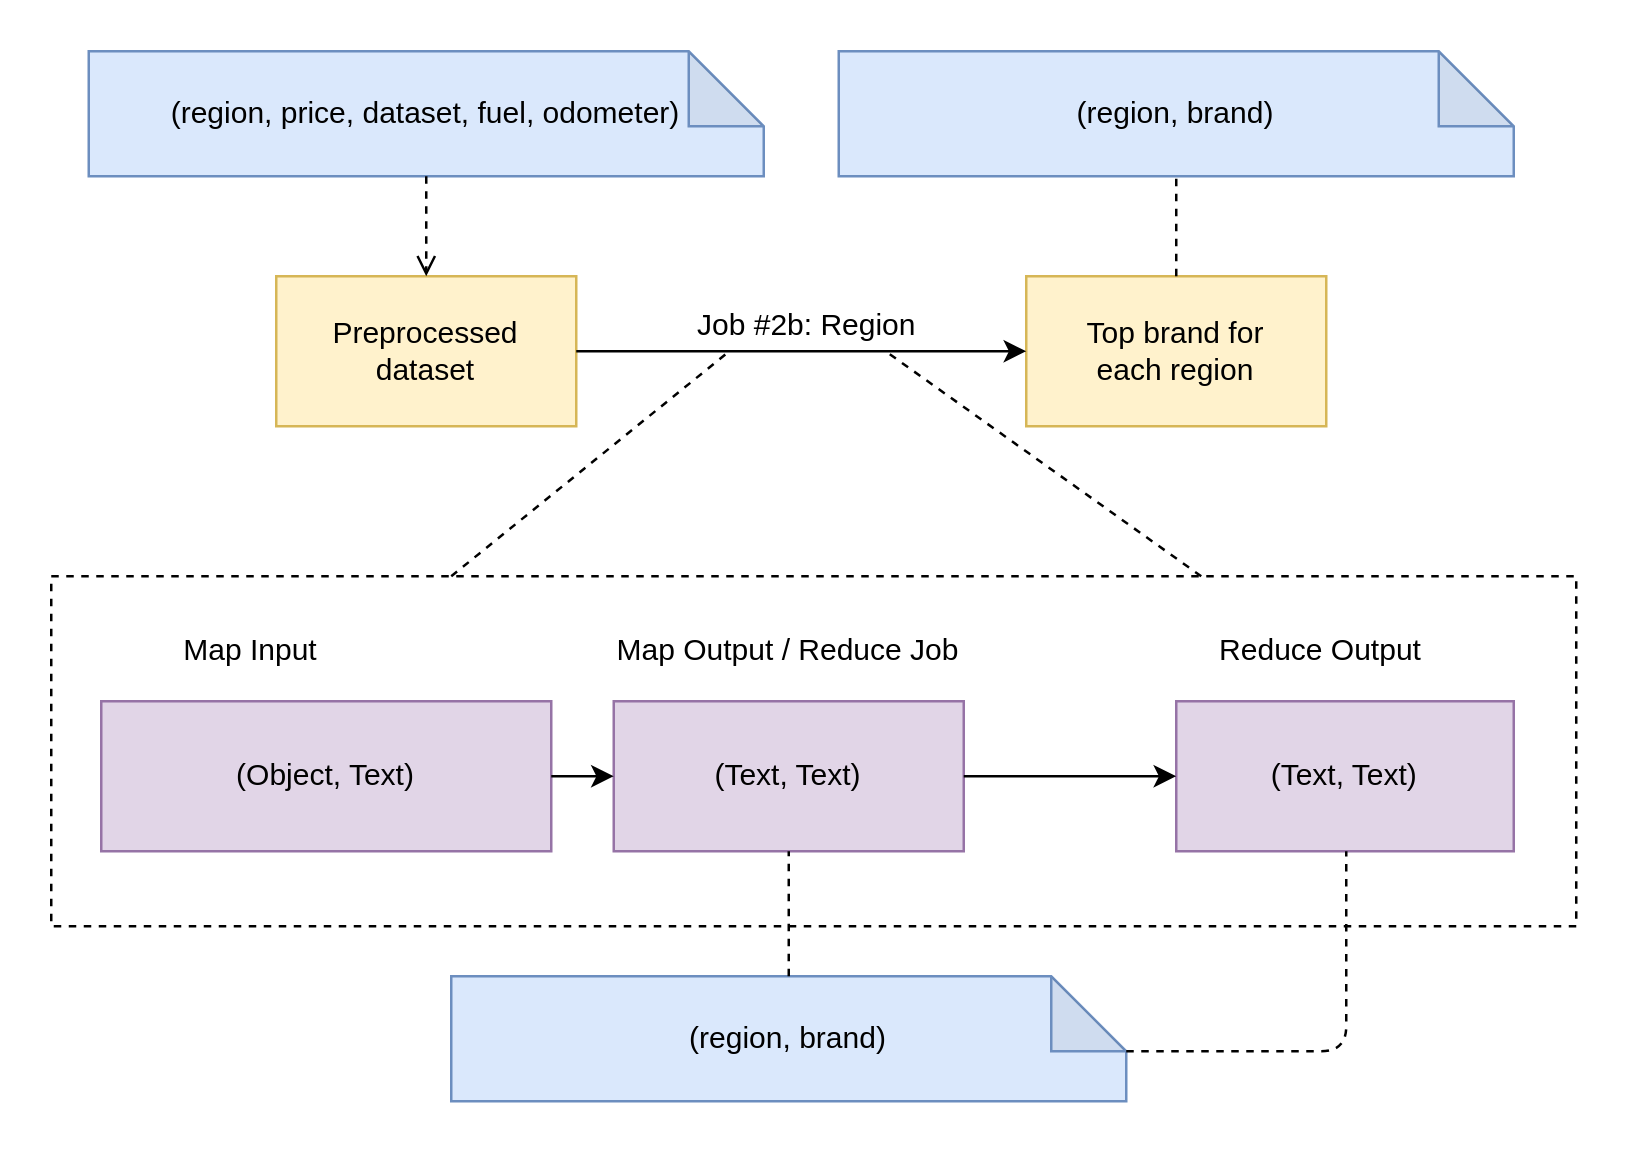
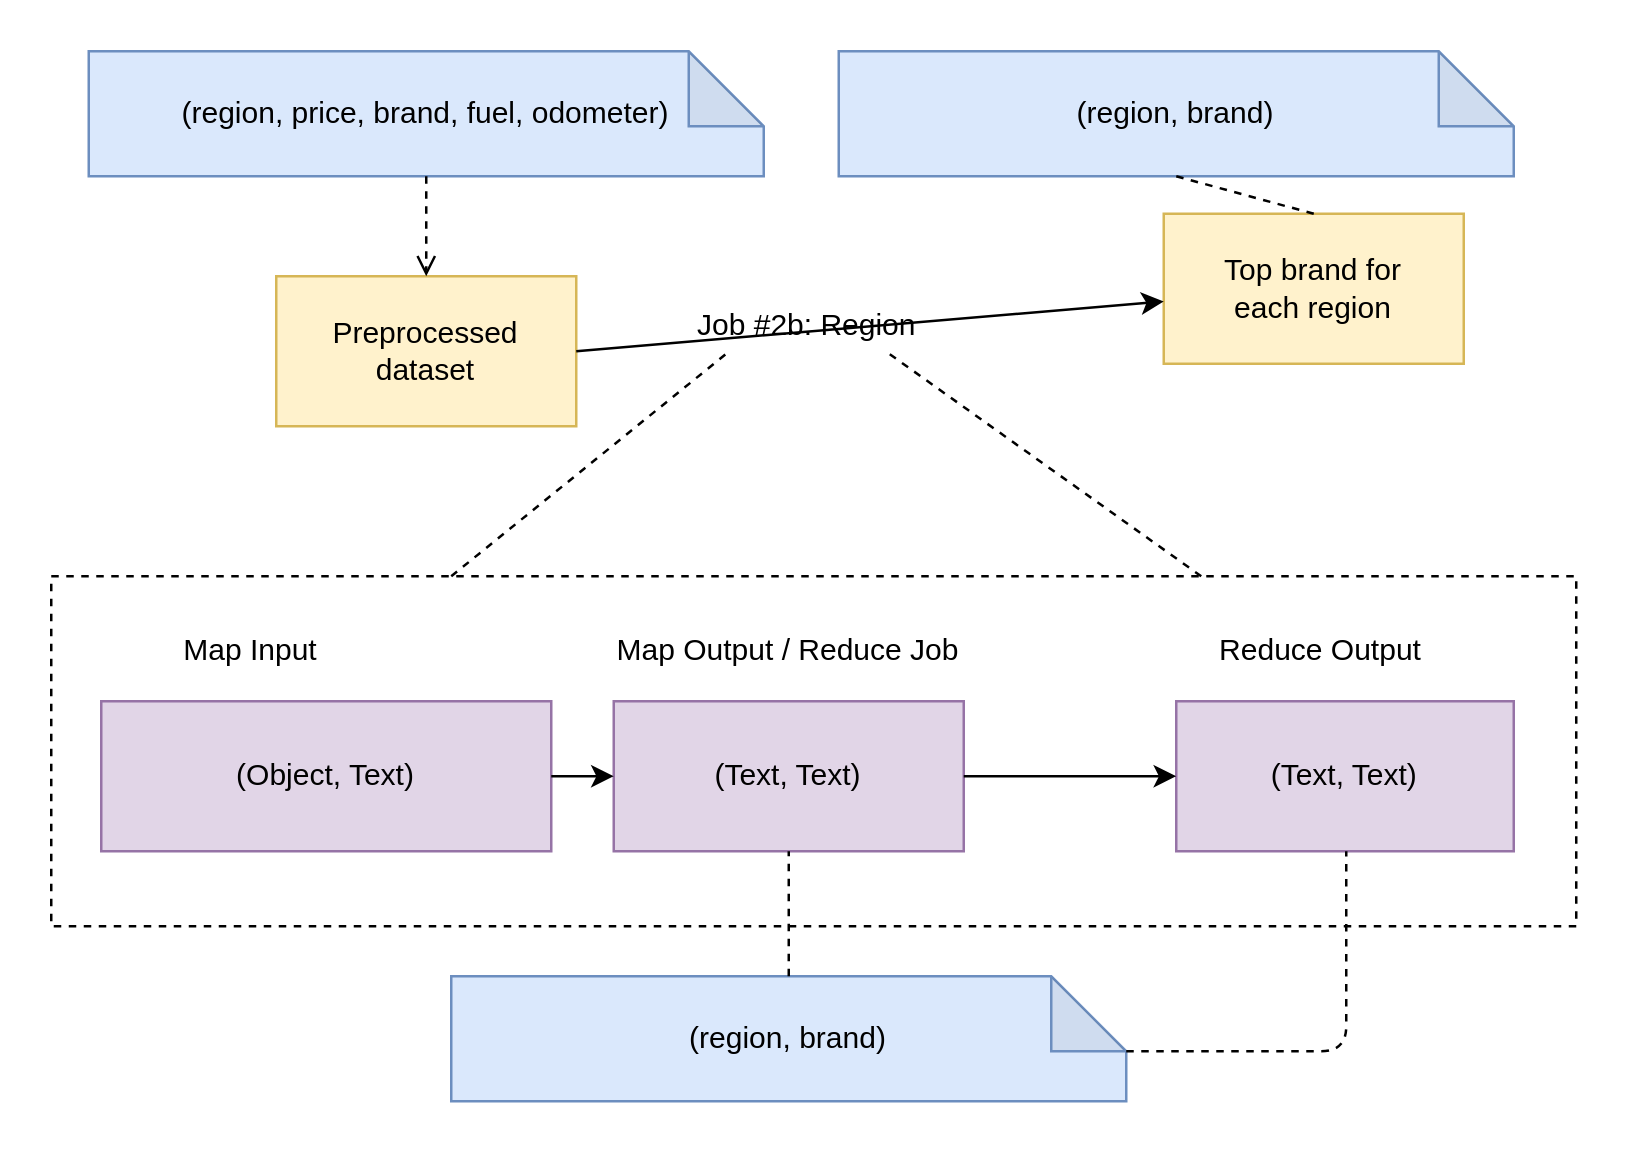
node "(region, price, dataset, fuel, odometer)": label "(region, price, dataset, fuel, odometer)" -> "(region, price, brand, fuel, odometer)"
node "Top brand for each region": moved (1176, 351) -> (1314, 289)
